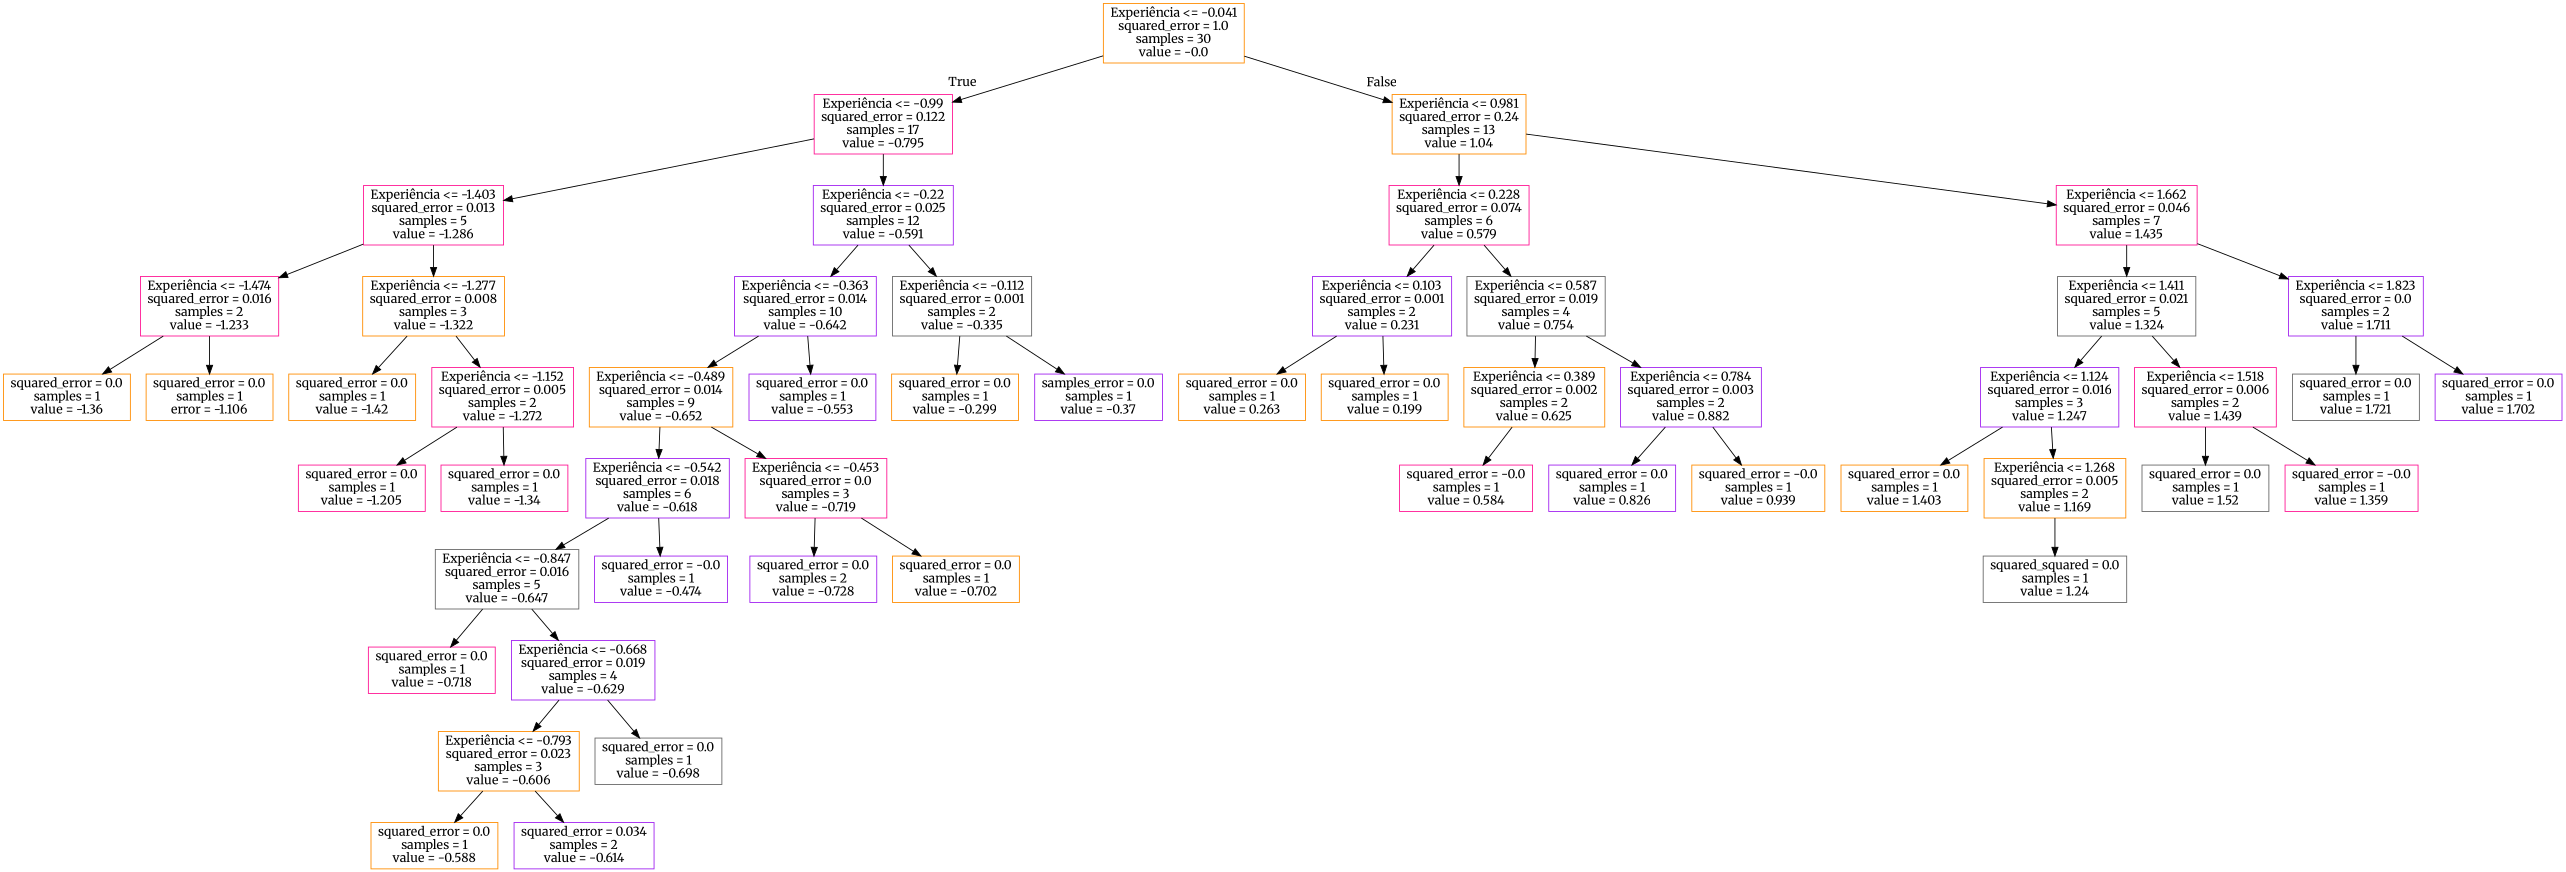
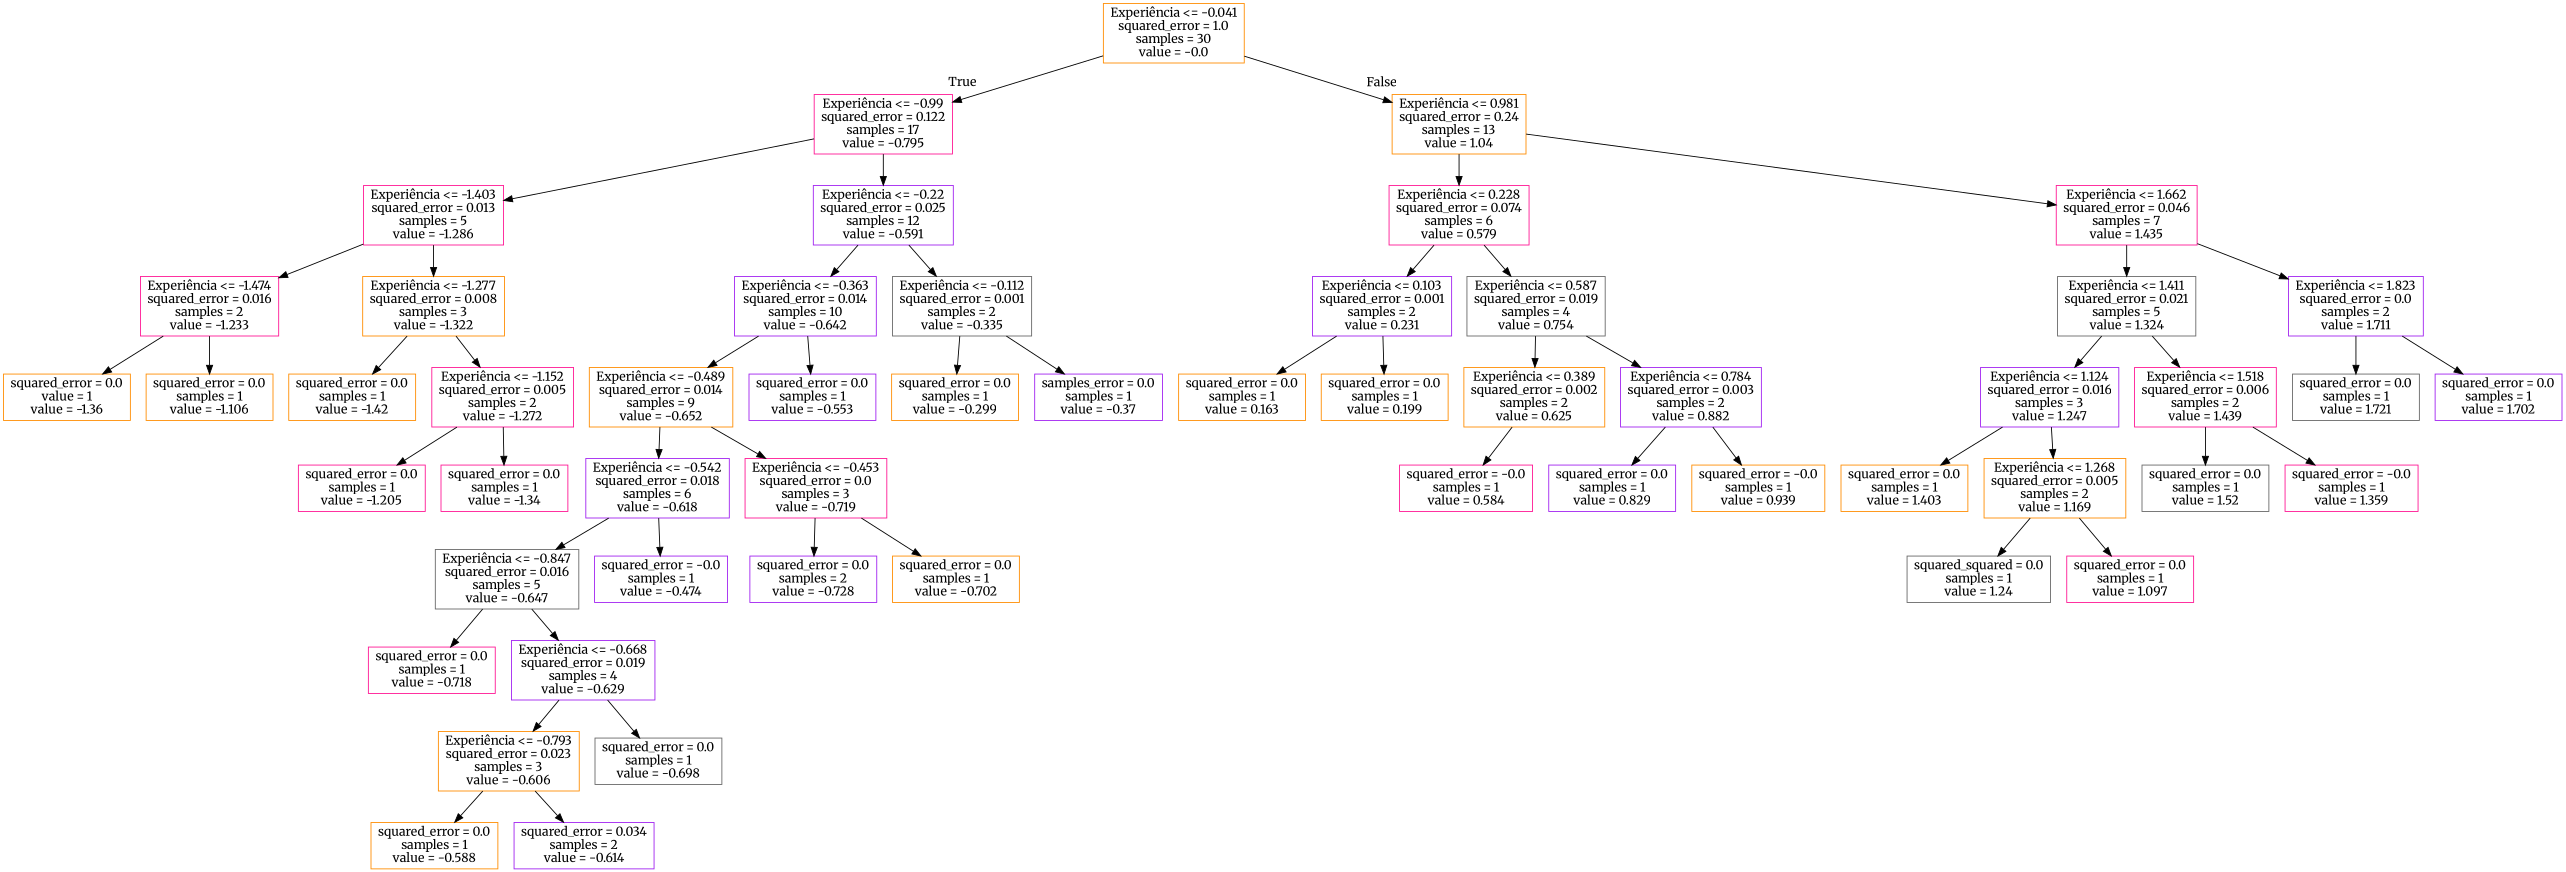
node "squared_error = 0.0 samples = 1 value = -1.36": label "squared_error = 0.0 samples = 1 value = -1.36" -> "squared_error = 0.0 value = 1 value = -1.36"
node "squared_error = 0.0 samples = 1 error = -1.106": label "squared_error = 0.0 samples = 1 error = -1.106" -> "squared_error = 0.0 samples = 1 value = -1.106"
node "squared_error = 0.0 samples = 1 value = 0.263": label "squared_error = 0.0 samples = 1 value = 0.263" -> "squared_error = 0.0 samples = 1 value = 0.163"
node "squared_error = 0.0 samples = 1 value = 0.826": label "squared_error = 0.0 samples = 1 value = 0.826" -> "squared_error = 0.0 samples = 1 value = 0.829"
node "squared_error = 0.0 samples = 1 value = 1.097": added
